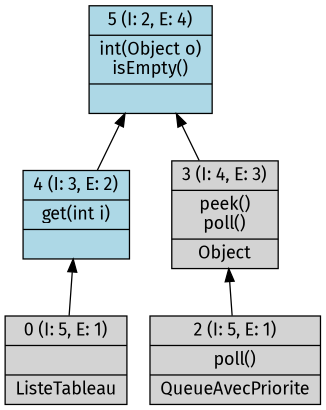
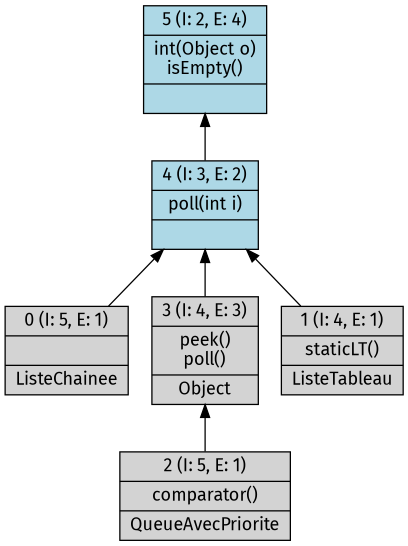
edge "3 (I: 4, E: 3)" -> "5 (I: 2, E: 4)": now "3 (I: 4, E: 3)" -> "4 (I: 3, E: 2)"
node "4 (I: 3, E: 2)": text "get(int i)" -> "poll(int i)"
node "1 (I: 4, E: 1)": added
node "2 (I: 5, E: 1)": text "poll()" -> "comparator()"
node "0 (I: 5, E: 1)": text "ListeTableau" -> "ListeChainee"
